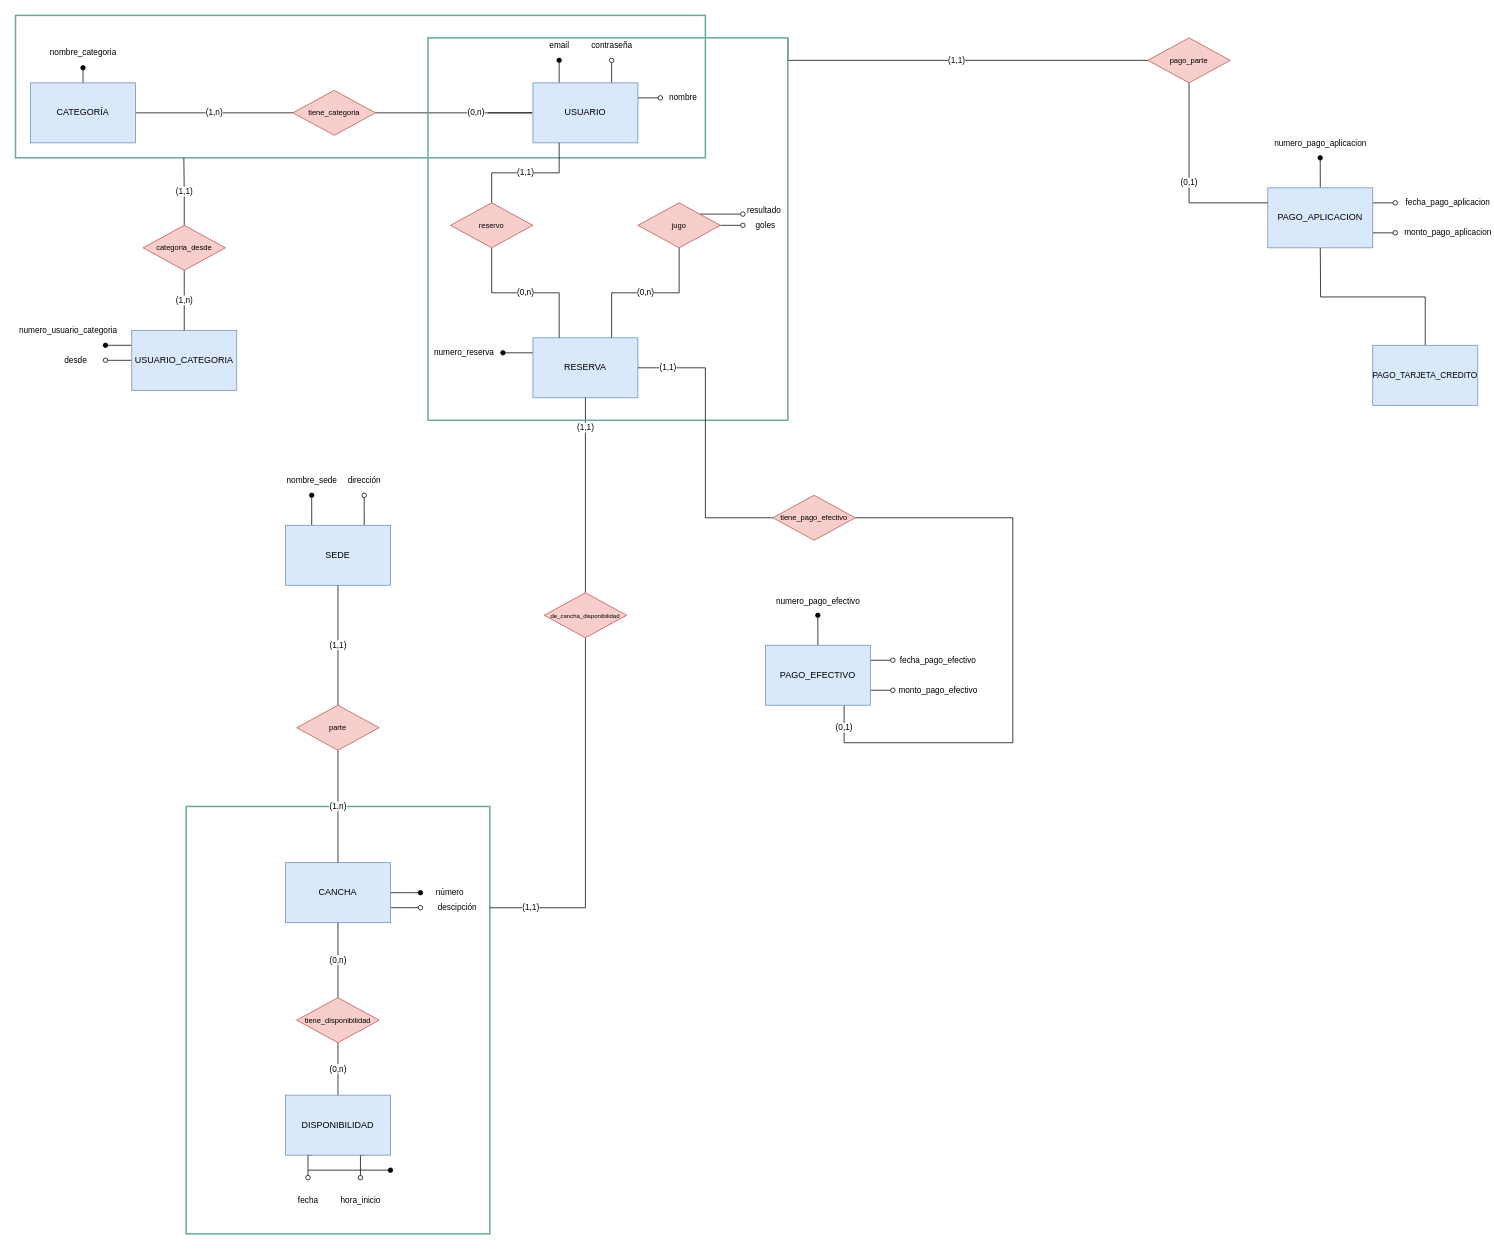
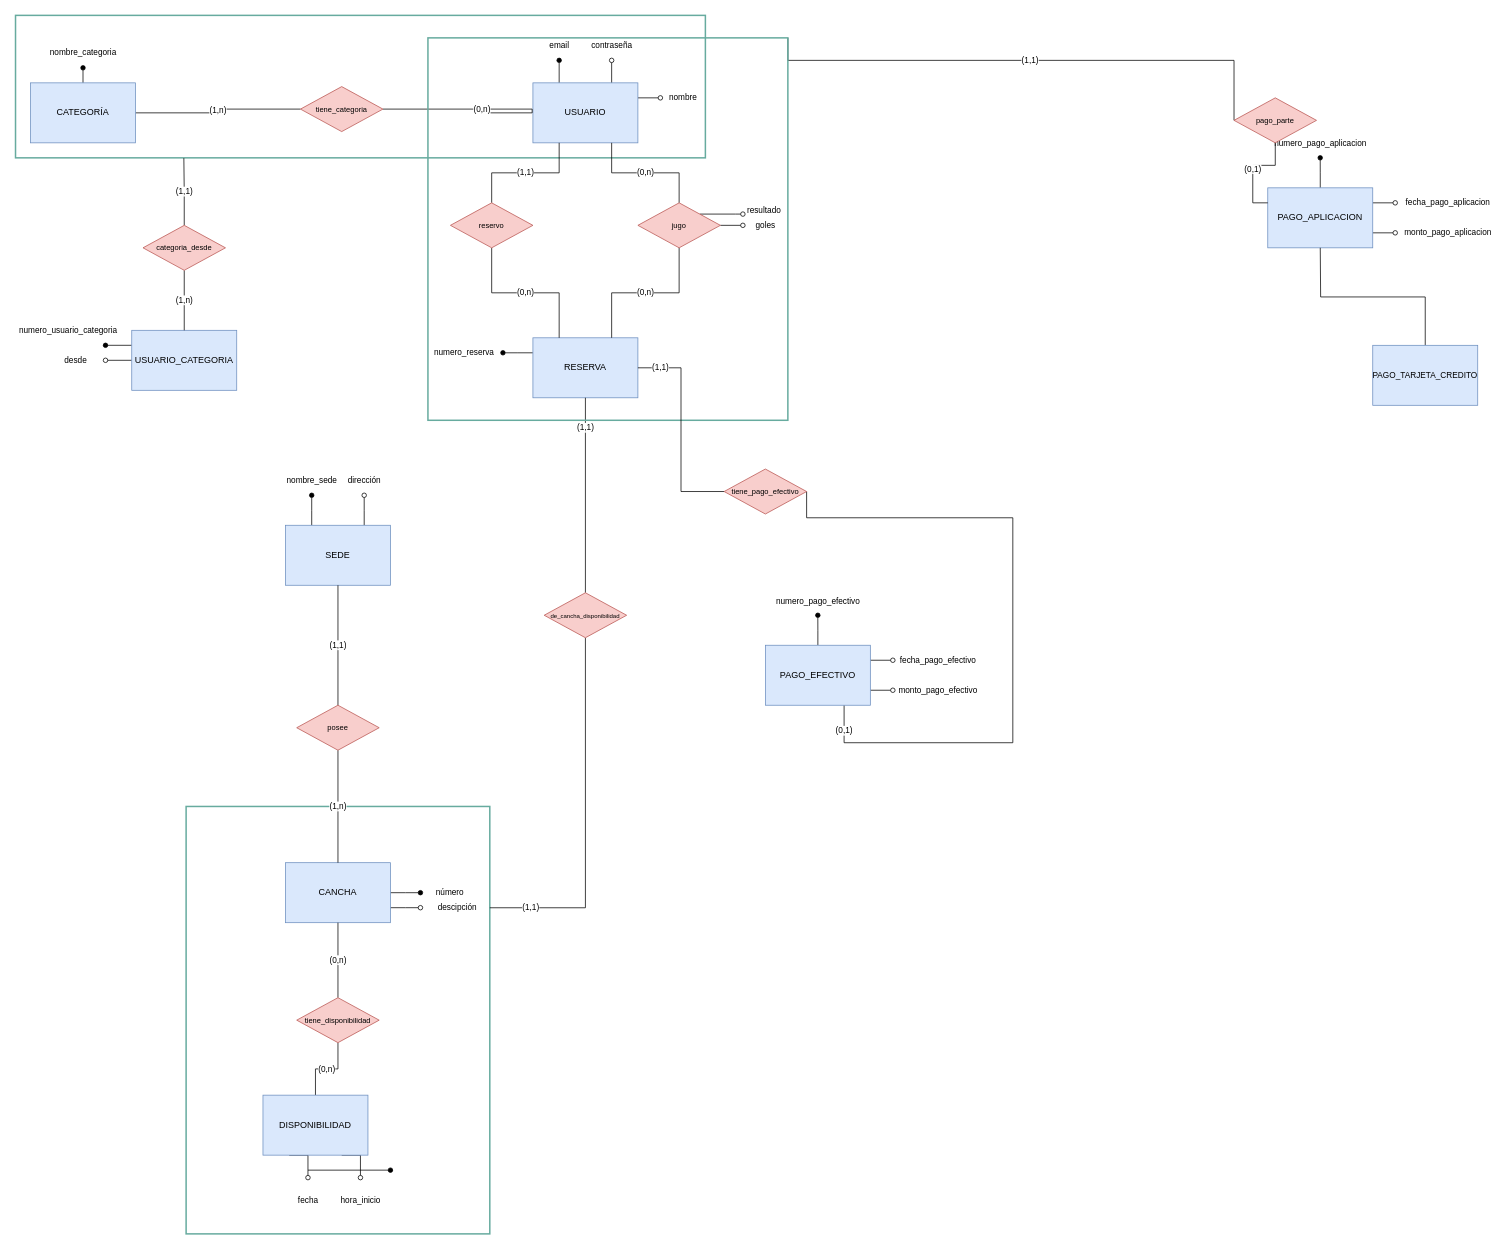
node "pago_parte": moved (1189, 60) -> (1275, 120)
node "tiene_categoria": moved (334, 113) -> (342, 109)
edge "USUARIO" -- "jugo": added, label "(0,n)"
node "tiene_pago_efectivo": moved (814, 518) -> (765, 492)
node "parte": label "parte" -> "posee"
node "DISPONIBILIDAD": moved (338, 1125) -> (315, 1125)
